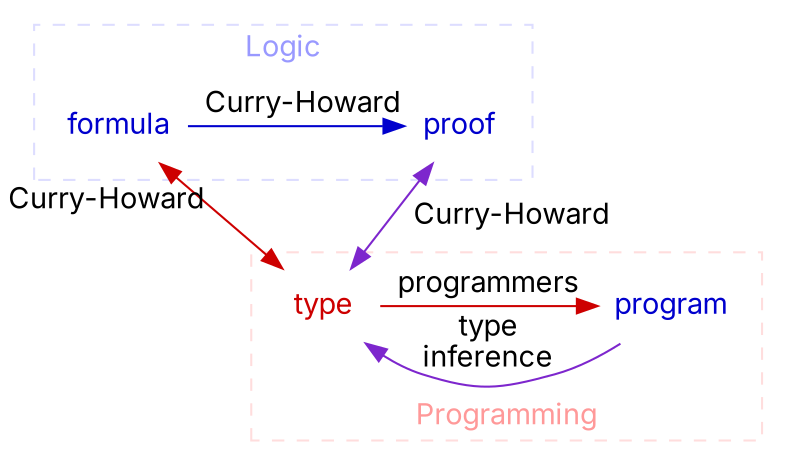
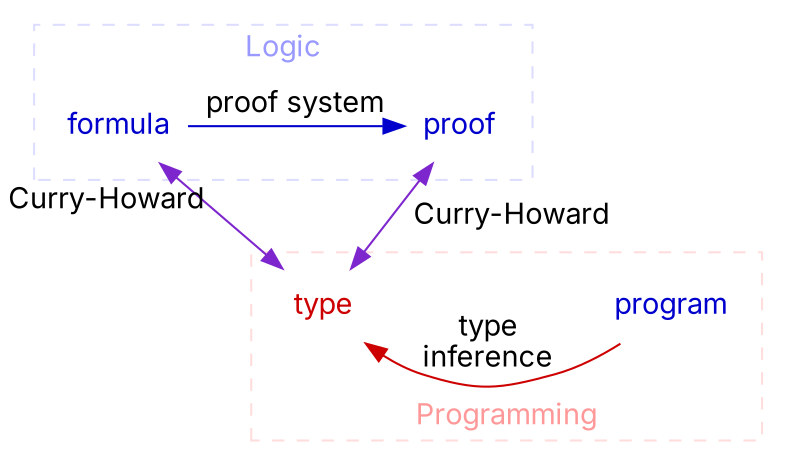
edge "formula" -> "proof": label "  Curry-Howard" -> "proof system"
edge "formula" -- "type": color red3 -> purple3
edge "type" -> "program": removed, label "programmers"
edge "program" -> "type": color purple3 -> red3
